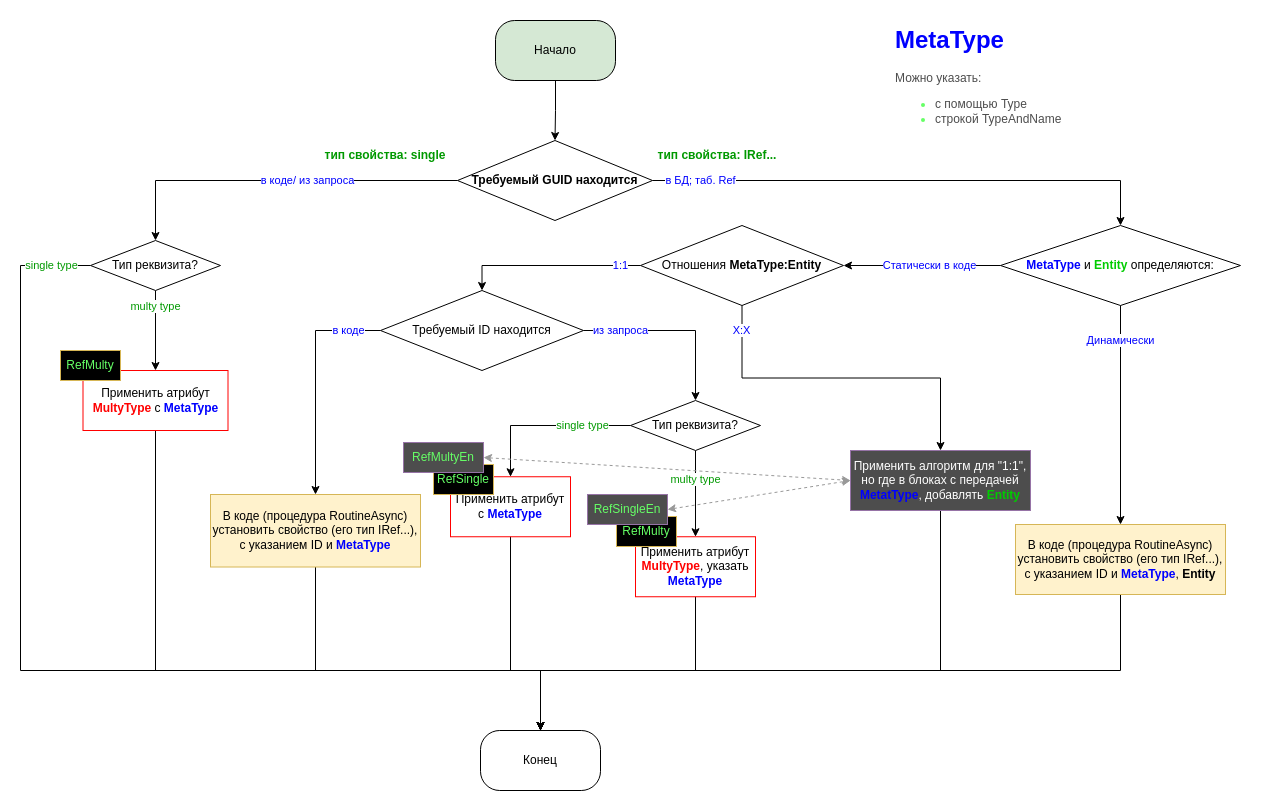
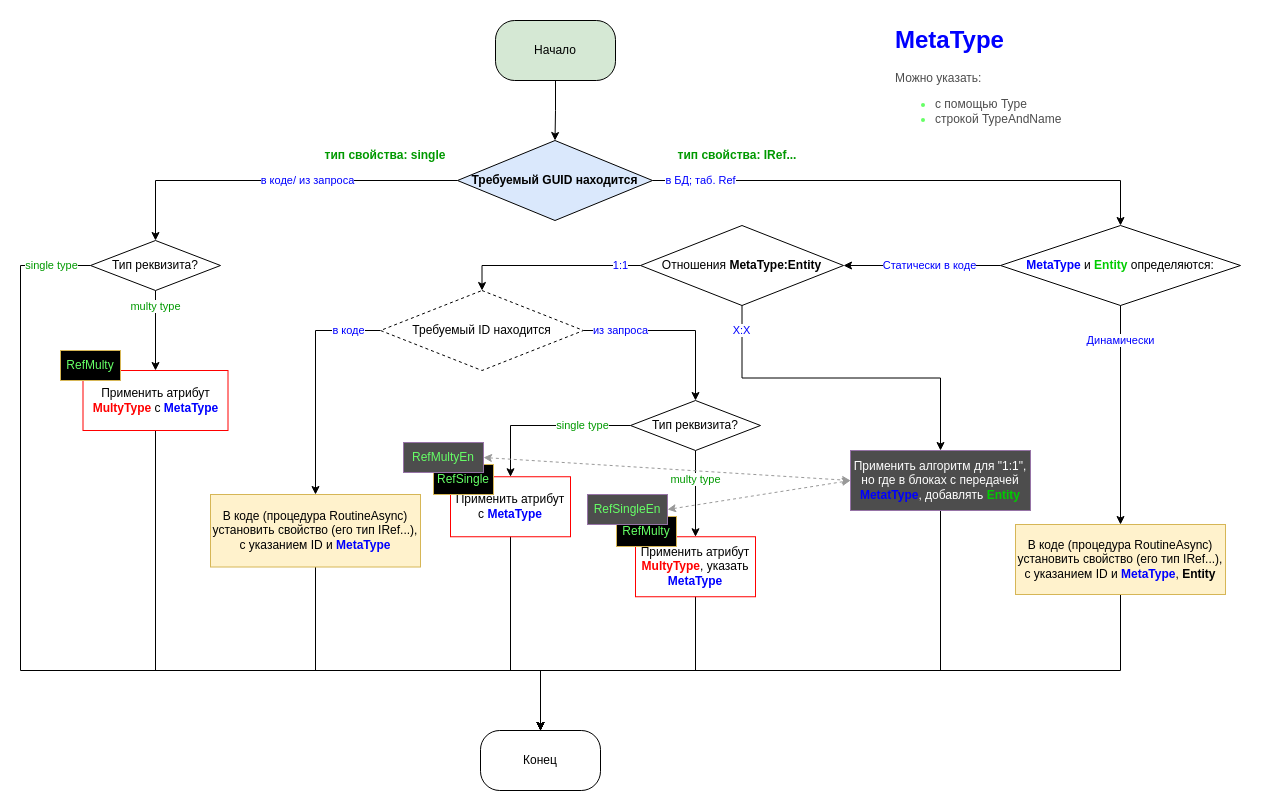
node "тип свойства: IRef...": moved (718, 156) -> (738, 156)
node "Требуемый GUID находится": fillcolor #ffffff -> #dae8fc
node "Требуемый ID находится": style solid -> dashed
